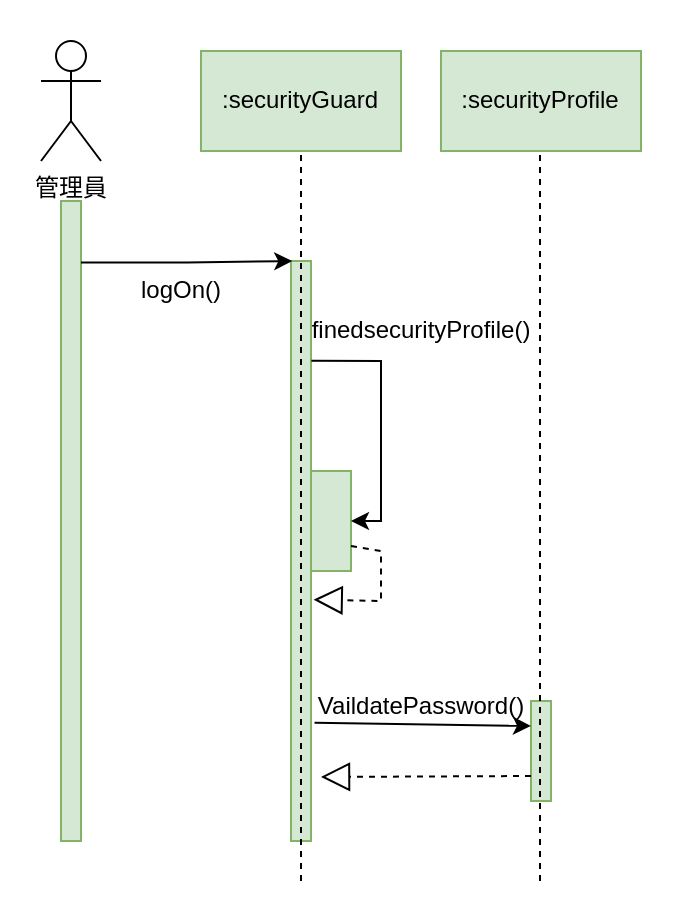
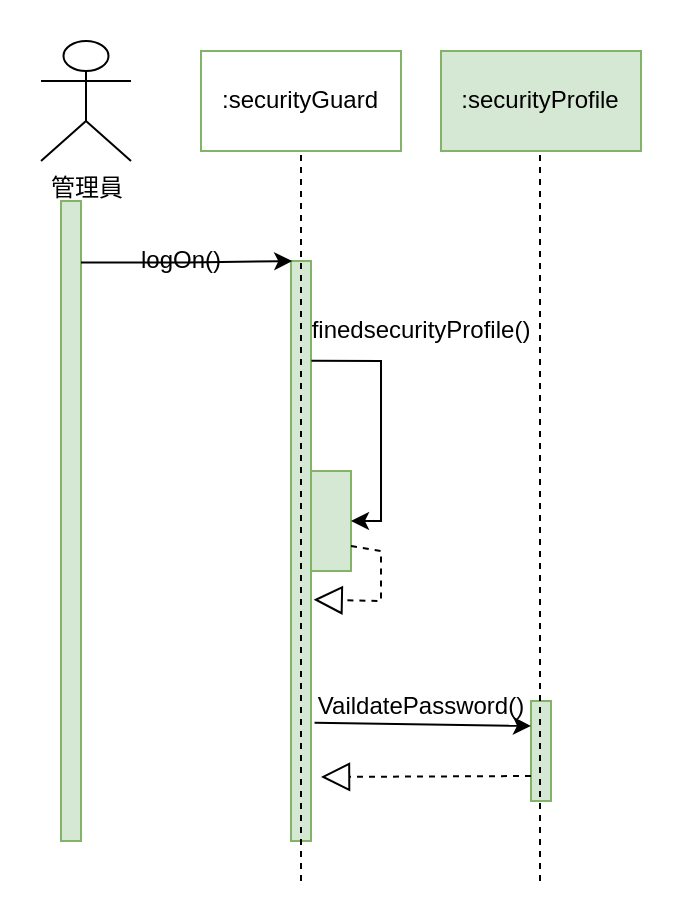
node "管理員": size 60x120 -> 90x120
node ":securityGuard": fillcolor #d5e8d4 -> #ffffff
node "logOn()": moved (181, 291) -> (181, 261)
